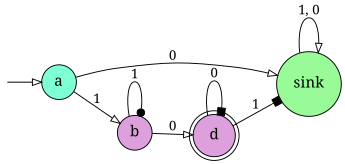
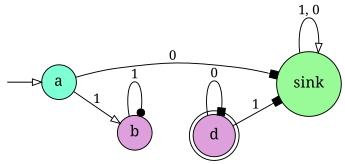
edge "a" -> "sink": arrowhead onormal -> box
edge "b" -> "d": removed, label "0"
